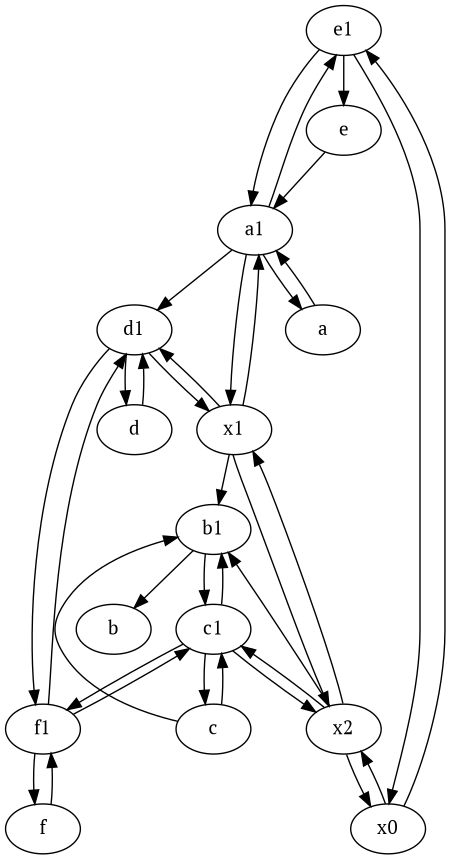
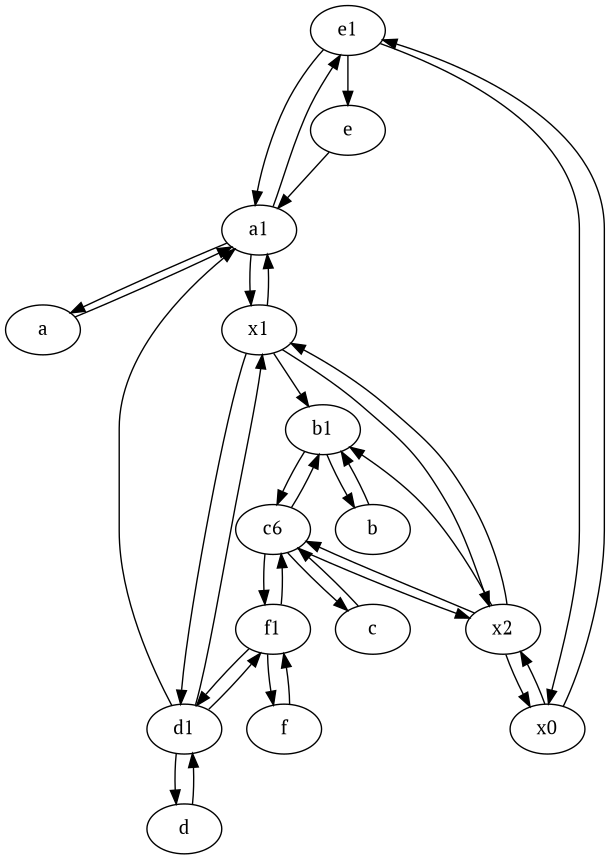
edge "a1" -> "d1": reversed
node "c1": label "c1" -> "c6"
edge "c" -> "b1": now "b" -> "b1"
